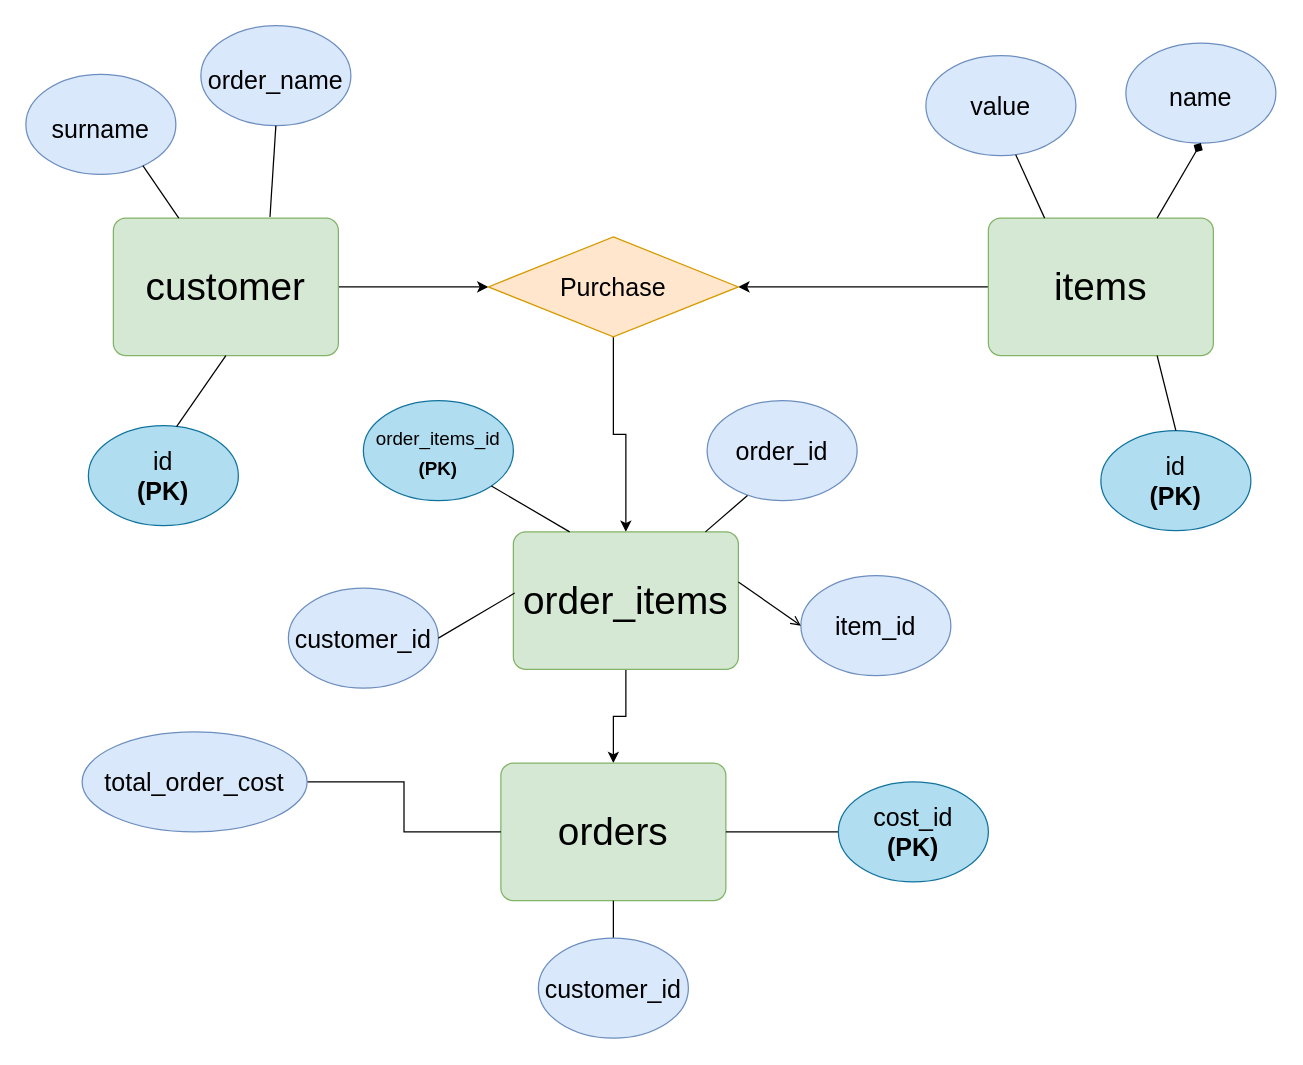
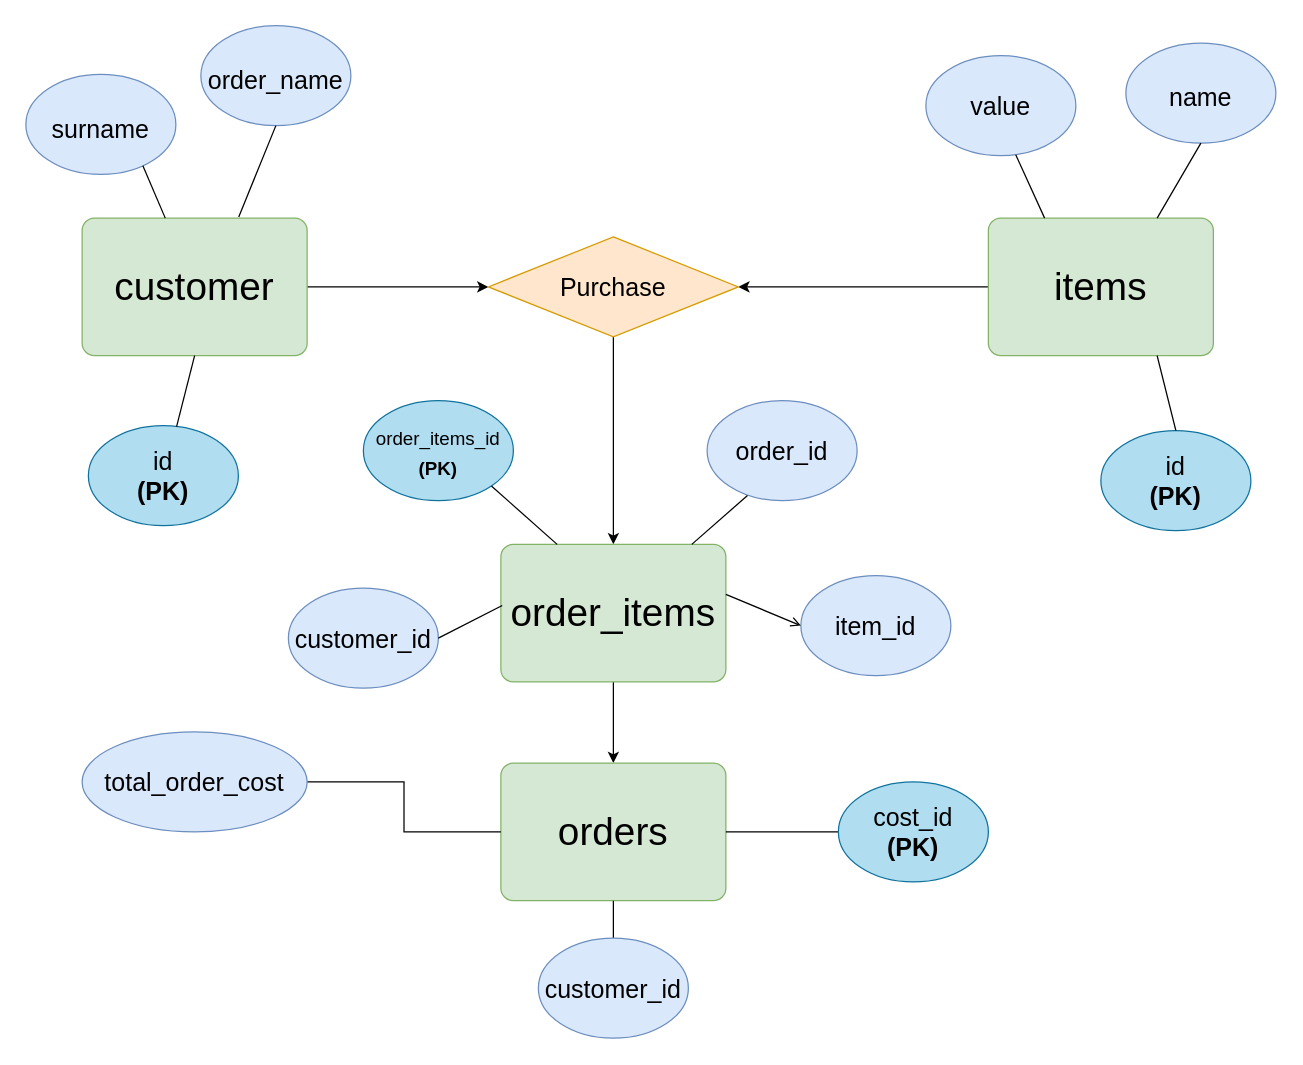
edge "items" -> "name": arrowhead diamond -> none
node "customer": moved (226, 287) -> (194, 287)
node "order_items": moved (626, 601) -> (613, 613)
